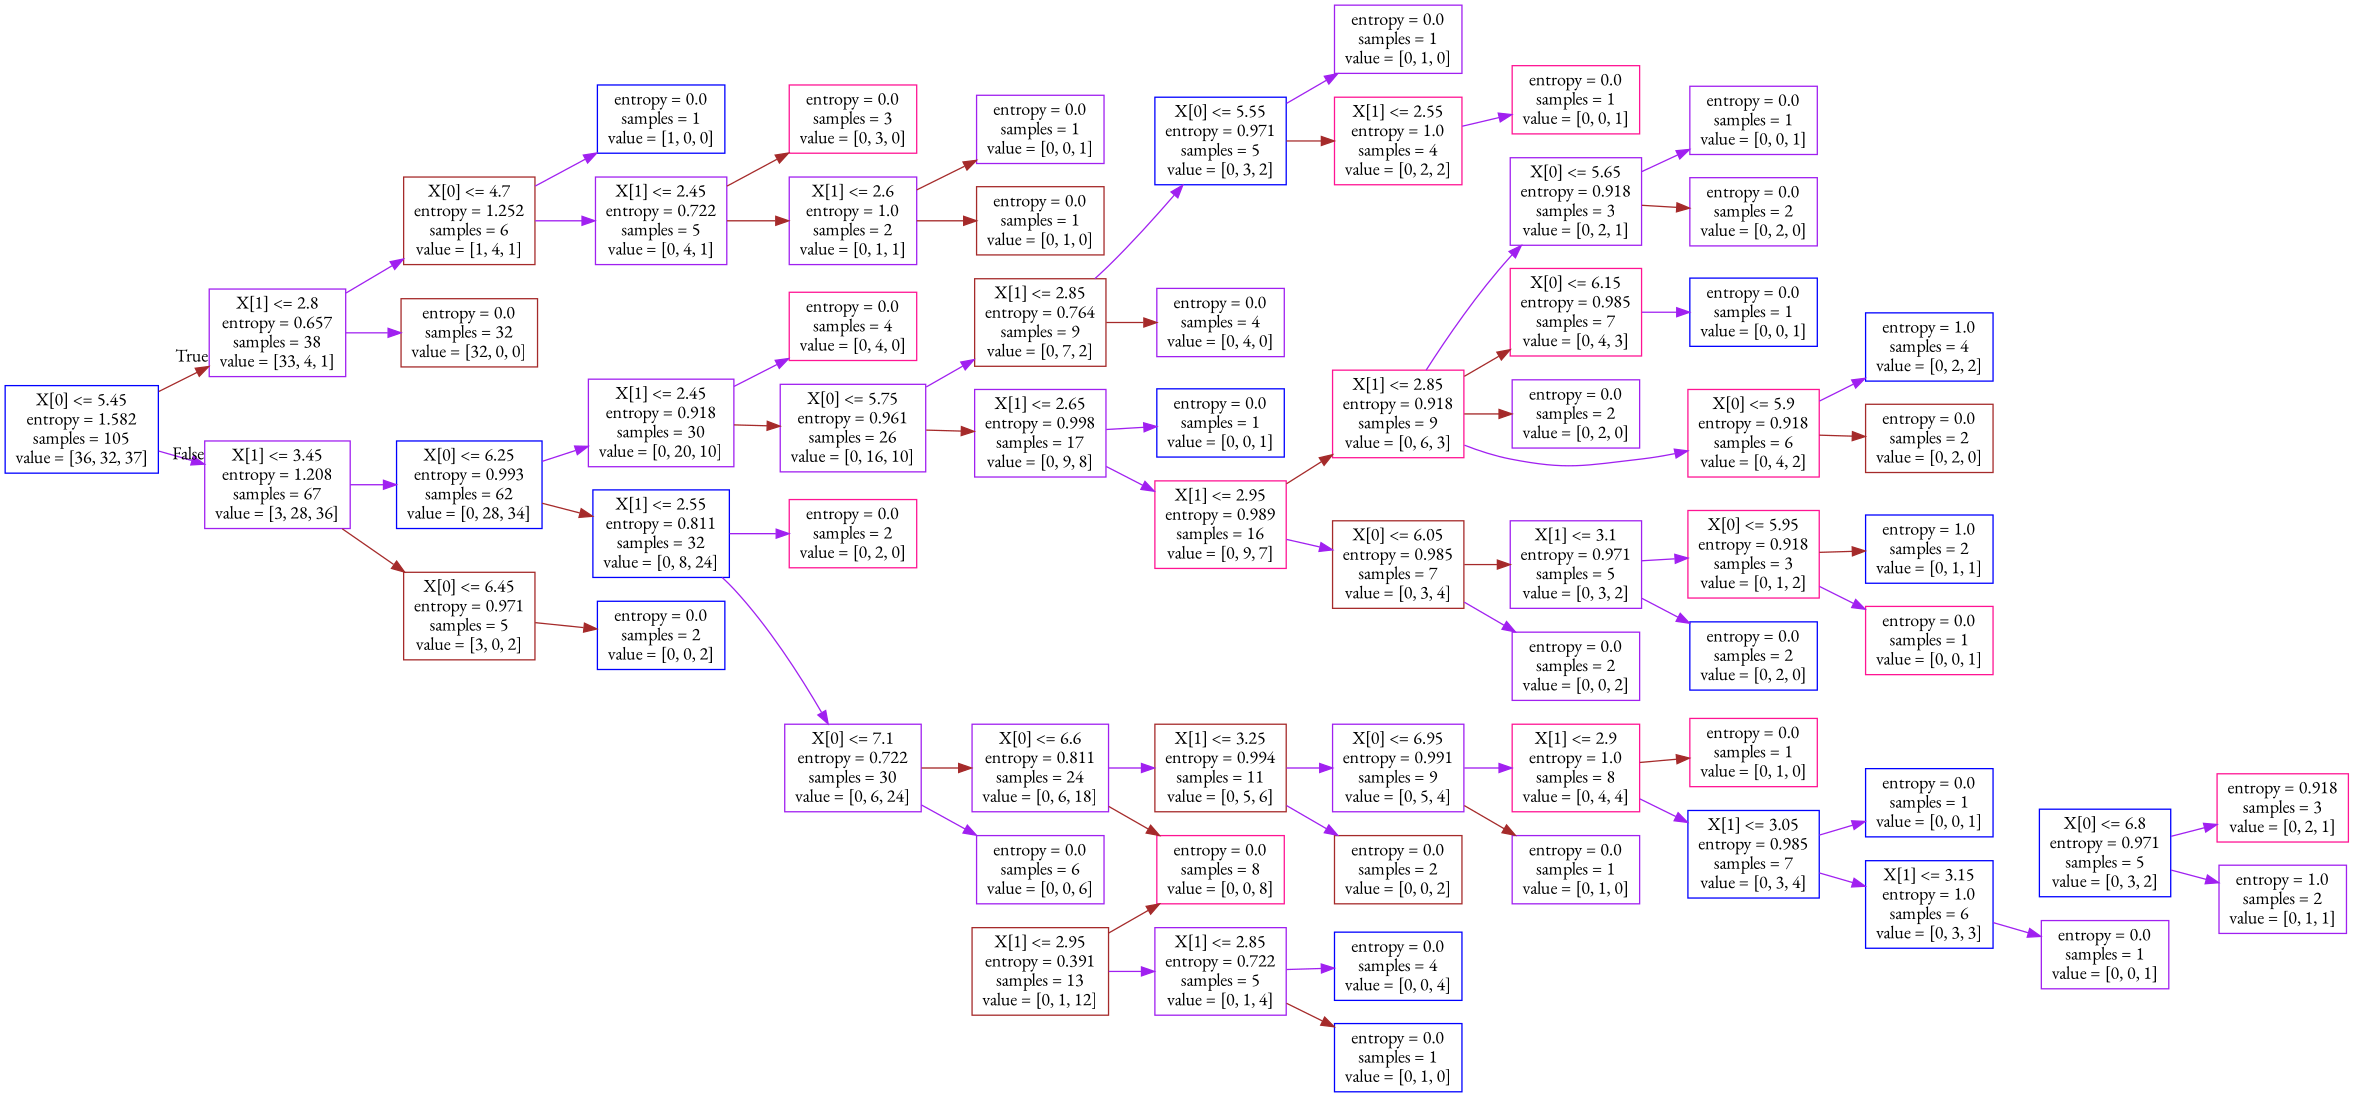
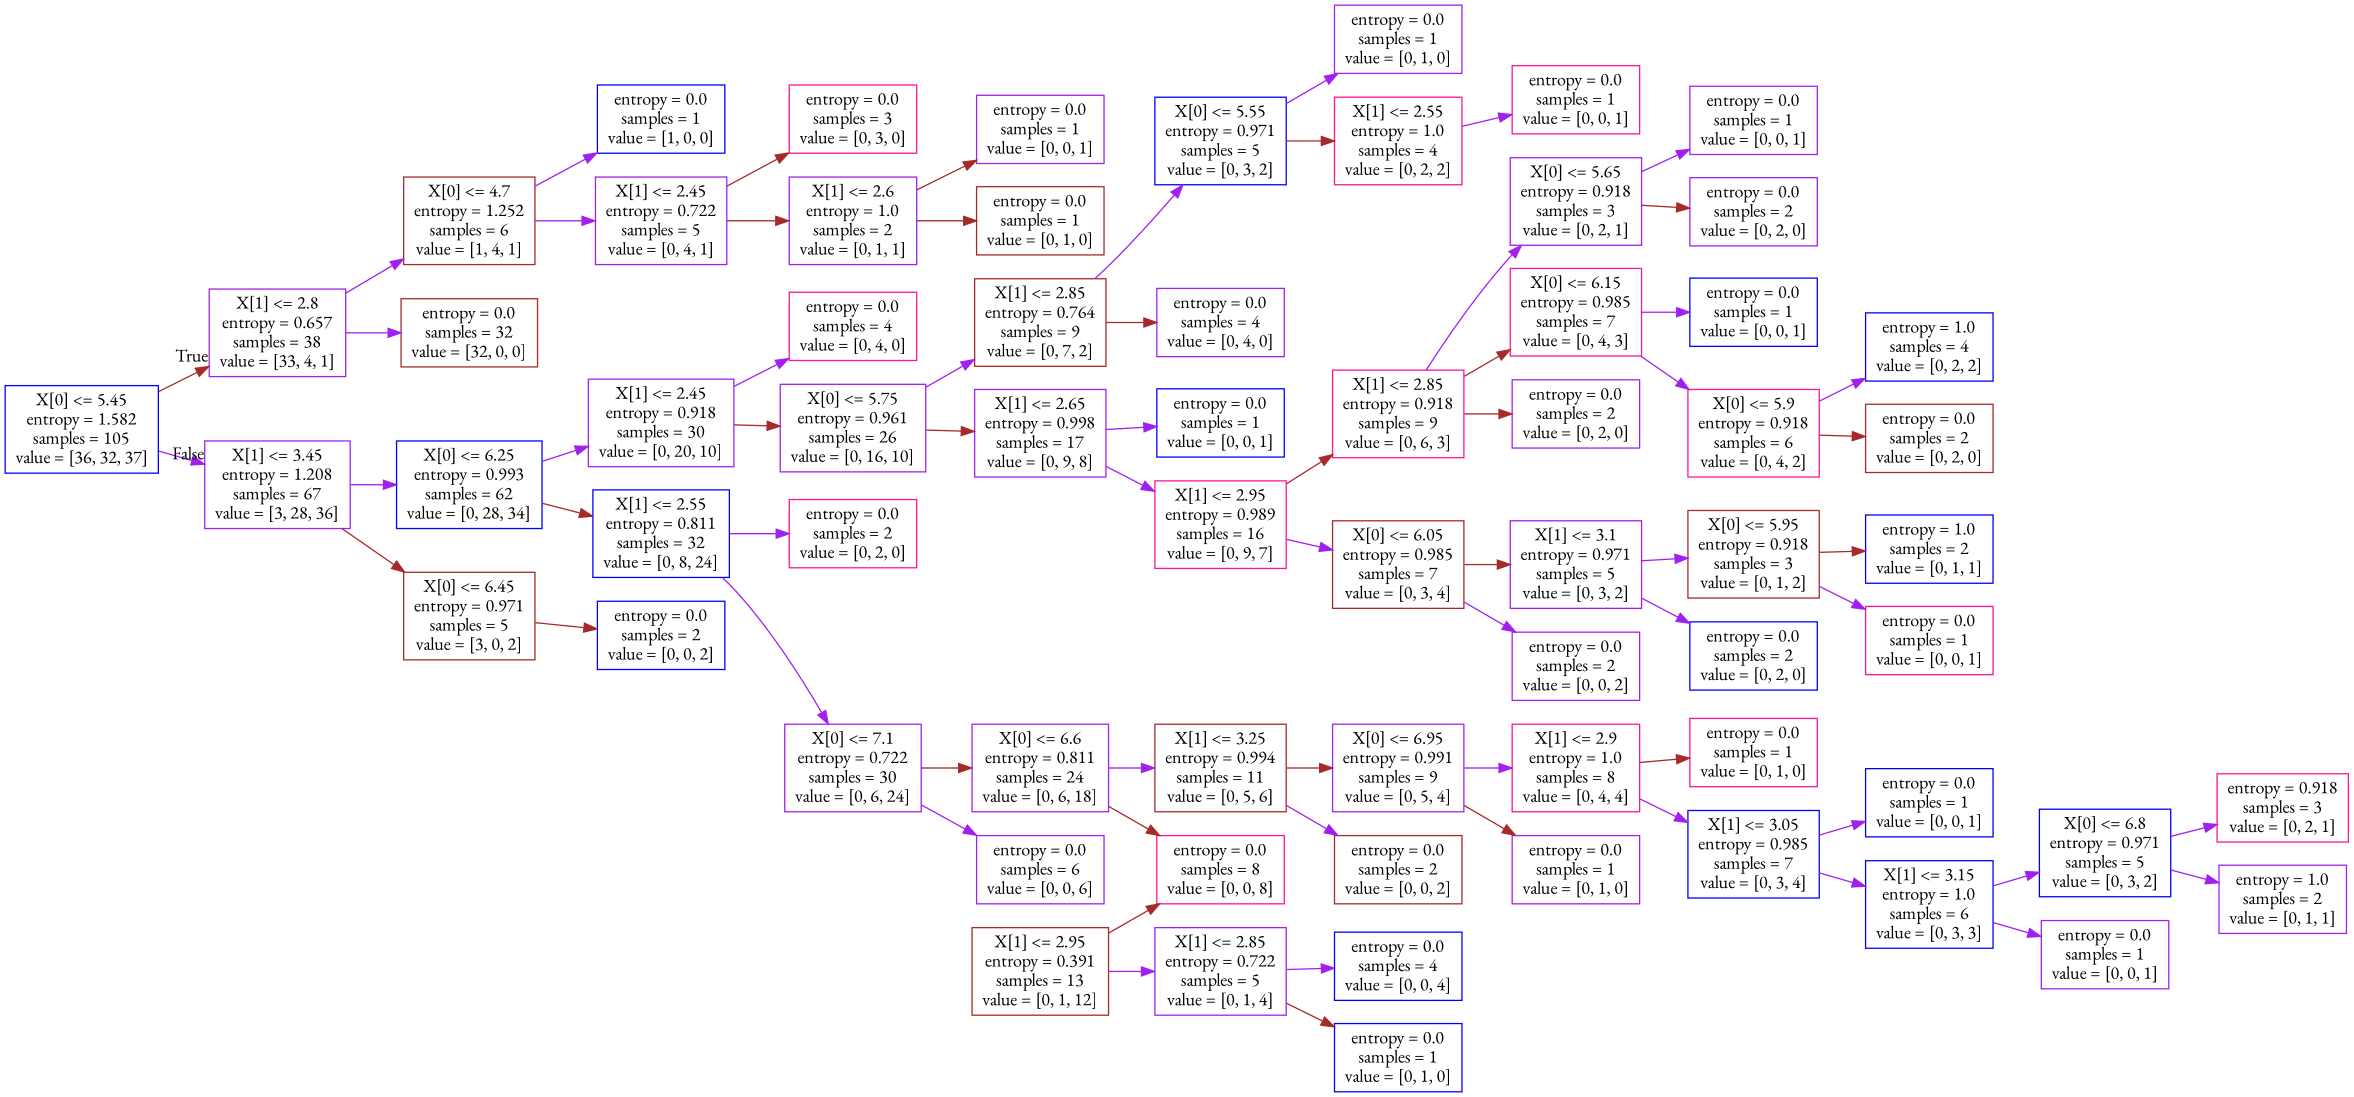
edge "X[1] <= 2.85 entropy = 0.918 samples = 9 value = [0, 6, 3]" -> "X[0] <= 5.9 entropy = 0.918 samples = 6 value = [0, 4, 2]": now "X[0] <= 6.15 entropy = 0.985 samples = 7 value = [0, 4, 3]" -> "X[0] <= 5.9 entropy = 0.918 samples = 6 value = [0, 4, 2]"
node "X[0] <= 5.95 entropy = 0.918 samples = 3 value = [0, 1, 2]": color deeppink -> brown
edge "X[1] <= 3.25 entropy = 0.994 samples = 11 value = [0, 5, 6]" -> "X[0] <= 6.95 entropy = 0.991 samples = 9 value = [0, 5, 4]": color purple -> brown
edge "X[1] <= 3.15 entropy = 1.0 samples = 6 value = [0, 3, 3]" -> "X[0] <= 6.8 entropy = 0.971 samples = 5 value = [0, 3, 2]": added
